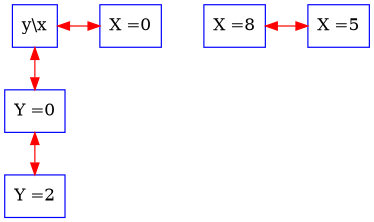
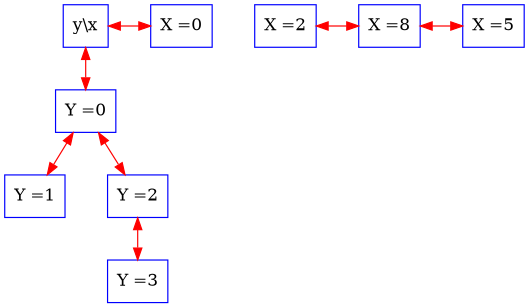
node "X =2": added
node "Y =1": added
node "Y =3": added
